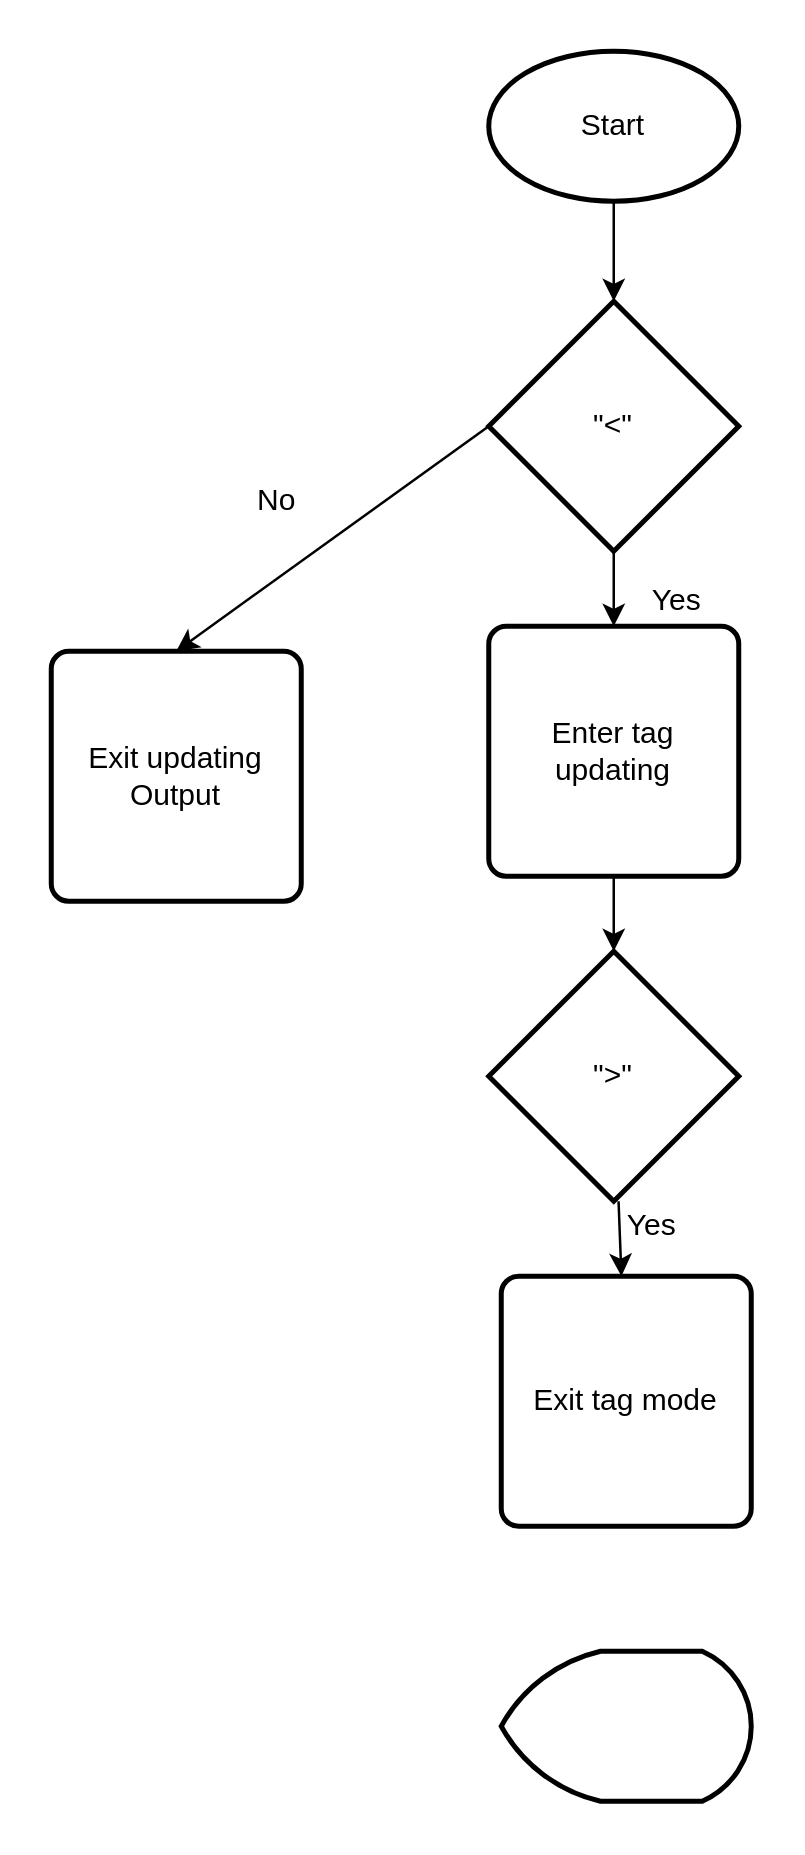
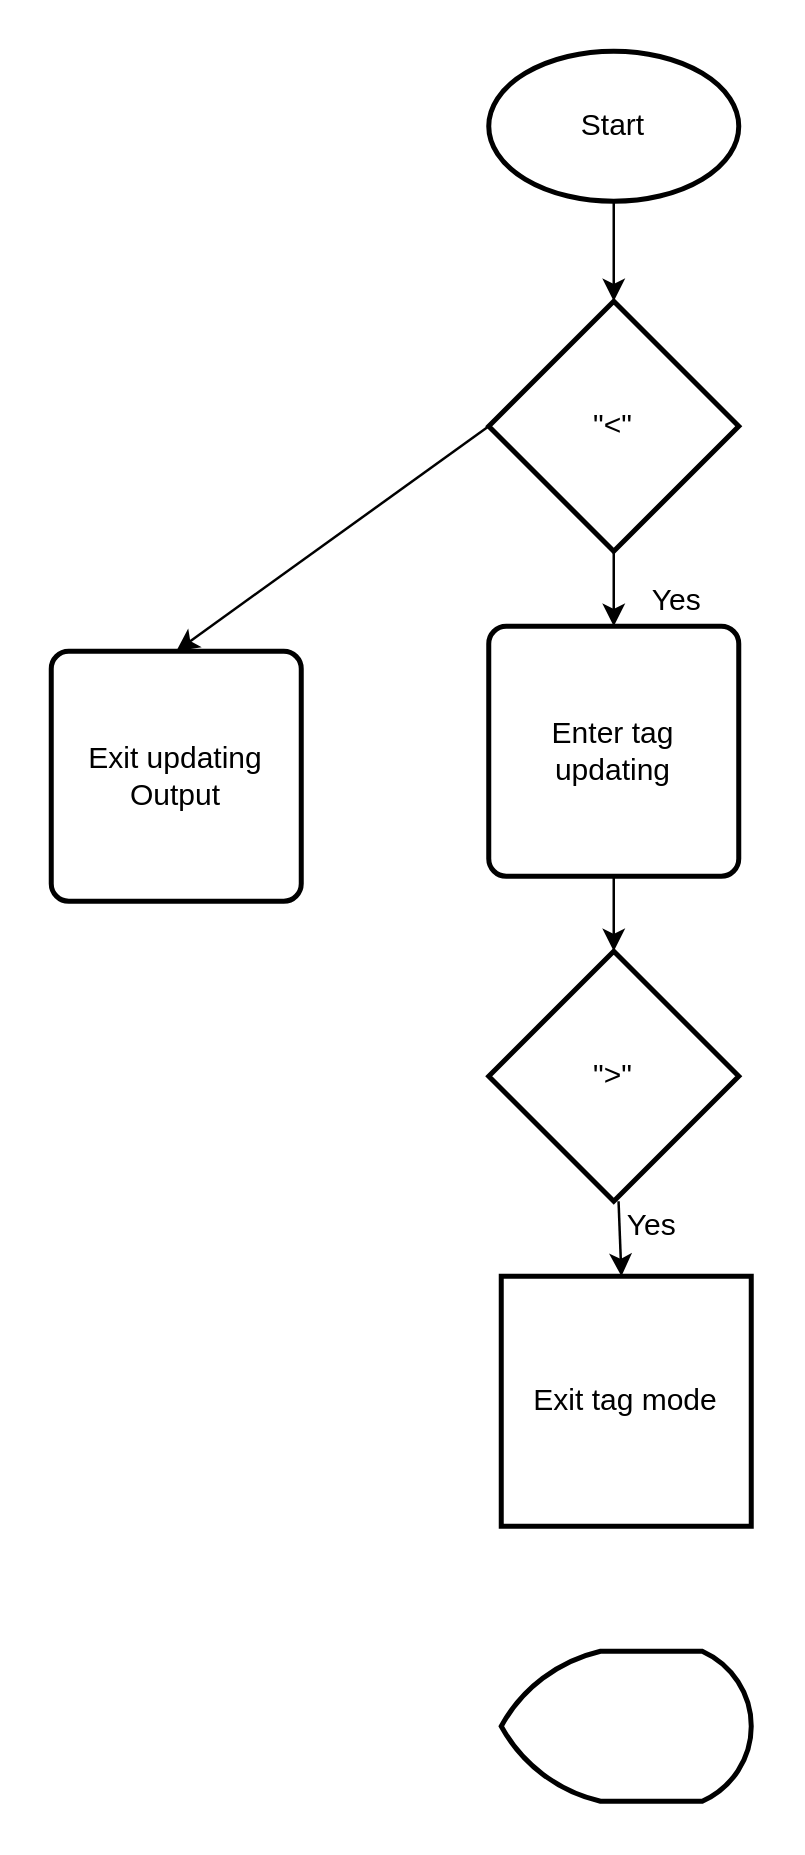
node "No": removed
node "Exit tag mode": shape rounded rectangle -> rectangle
